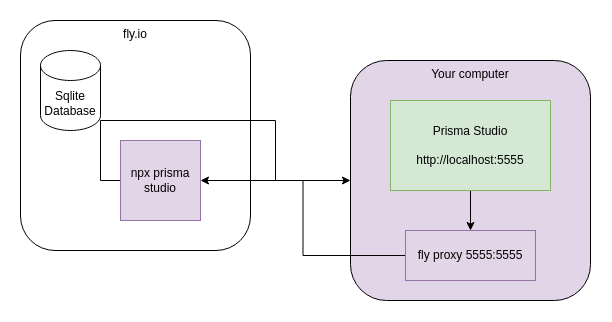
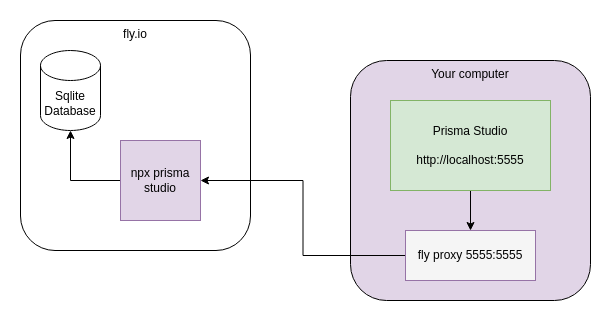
edge "npx prisma studio" -> "Your computer": now "npx prisma studio" -> "Sqlite Database"
node "fly proxy 5555:5555": fillcolor #e1d5e7 -> #f5f5f5
